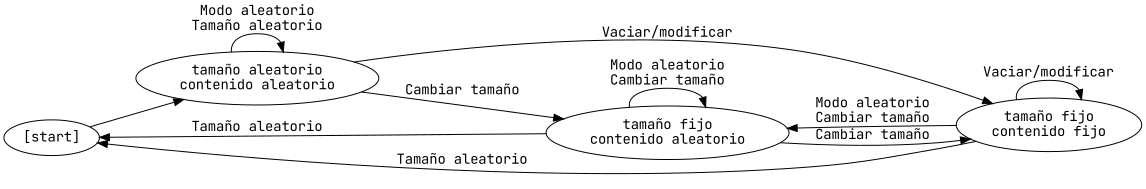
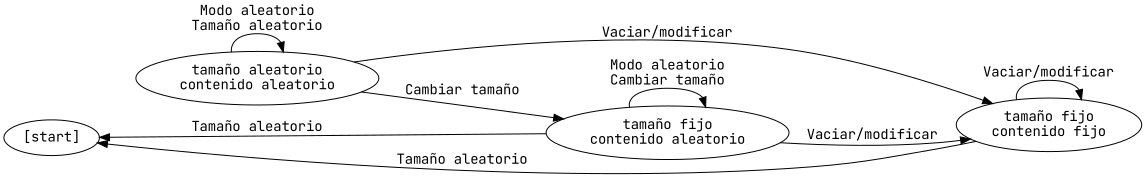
edge "[start]" -> "tamaño aleatorio contenido aleatorio": removed
edge "tamaño fijo contenido fijo" -> "tamaño fijo contenido aleatorio": removed, label "Modo aleatorio Cambiar tamaño"
edge "tamaño fijo contenido aleatorio" -> "tamaño fijo contenido fijo": label "Cambiar tamaño" -> "Vaciar/modificar"
